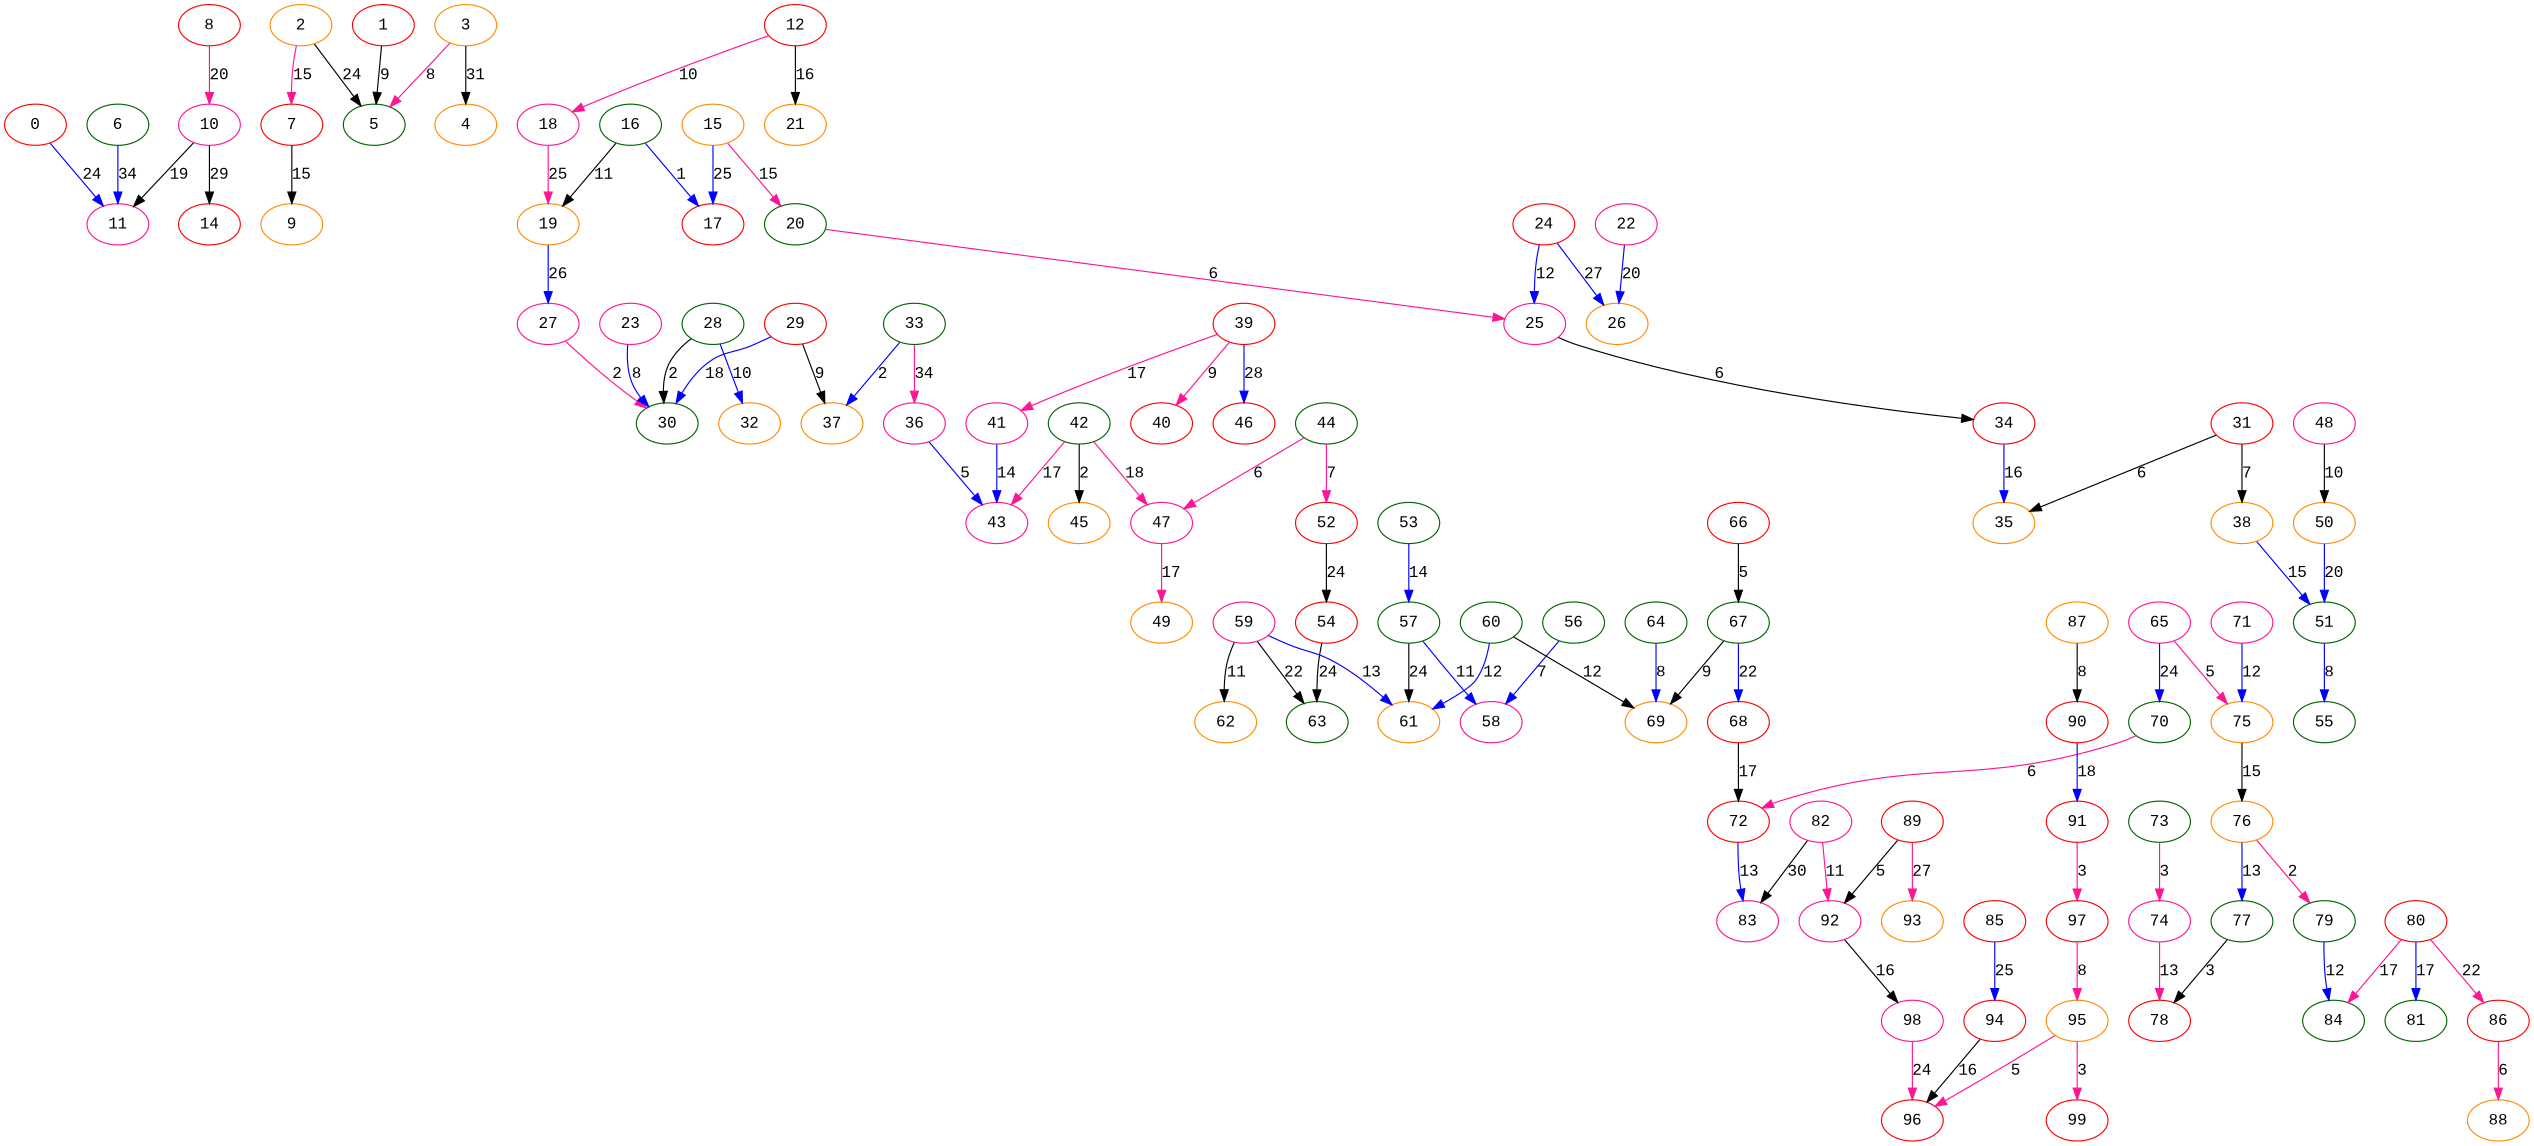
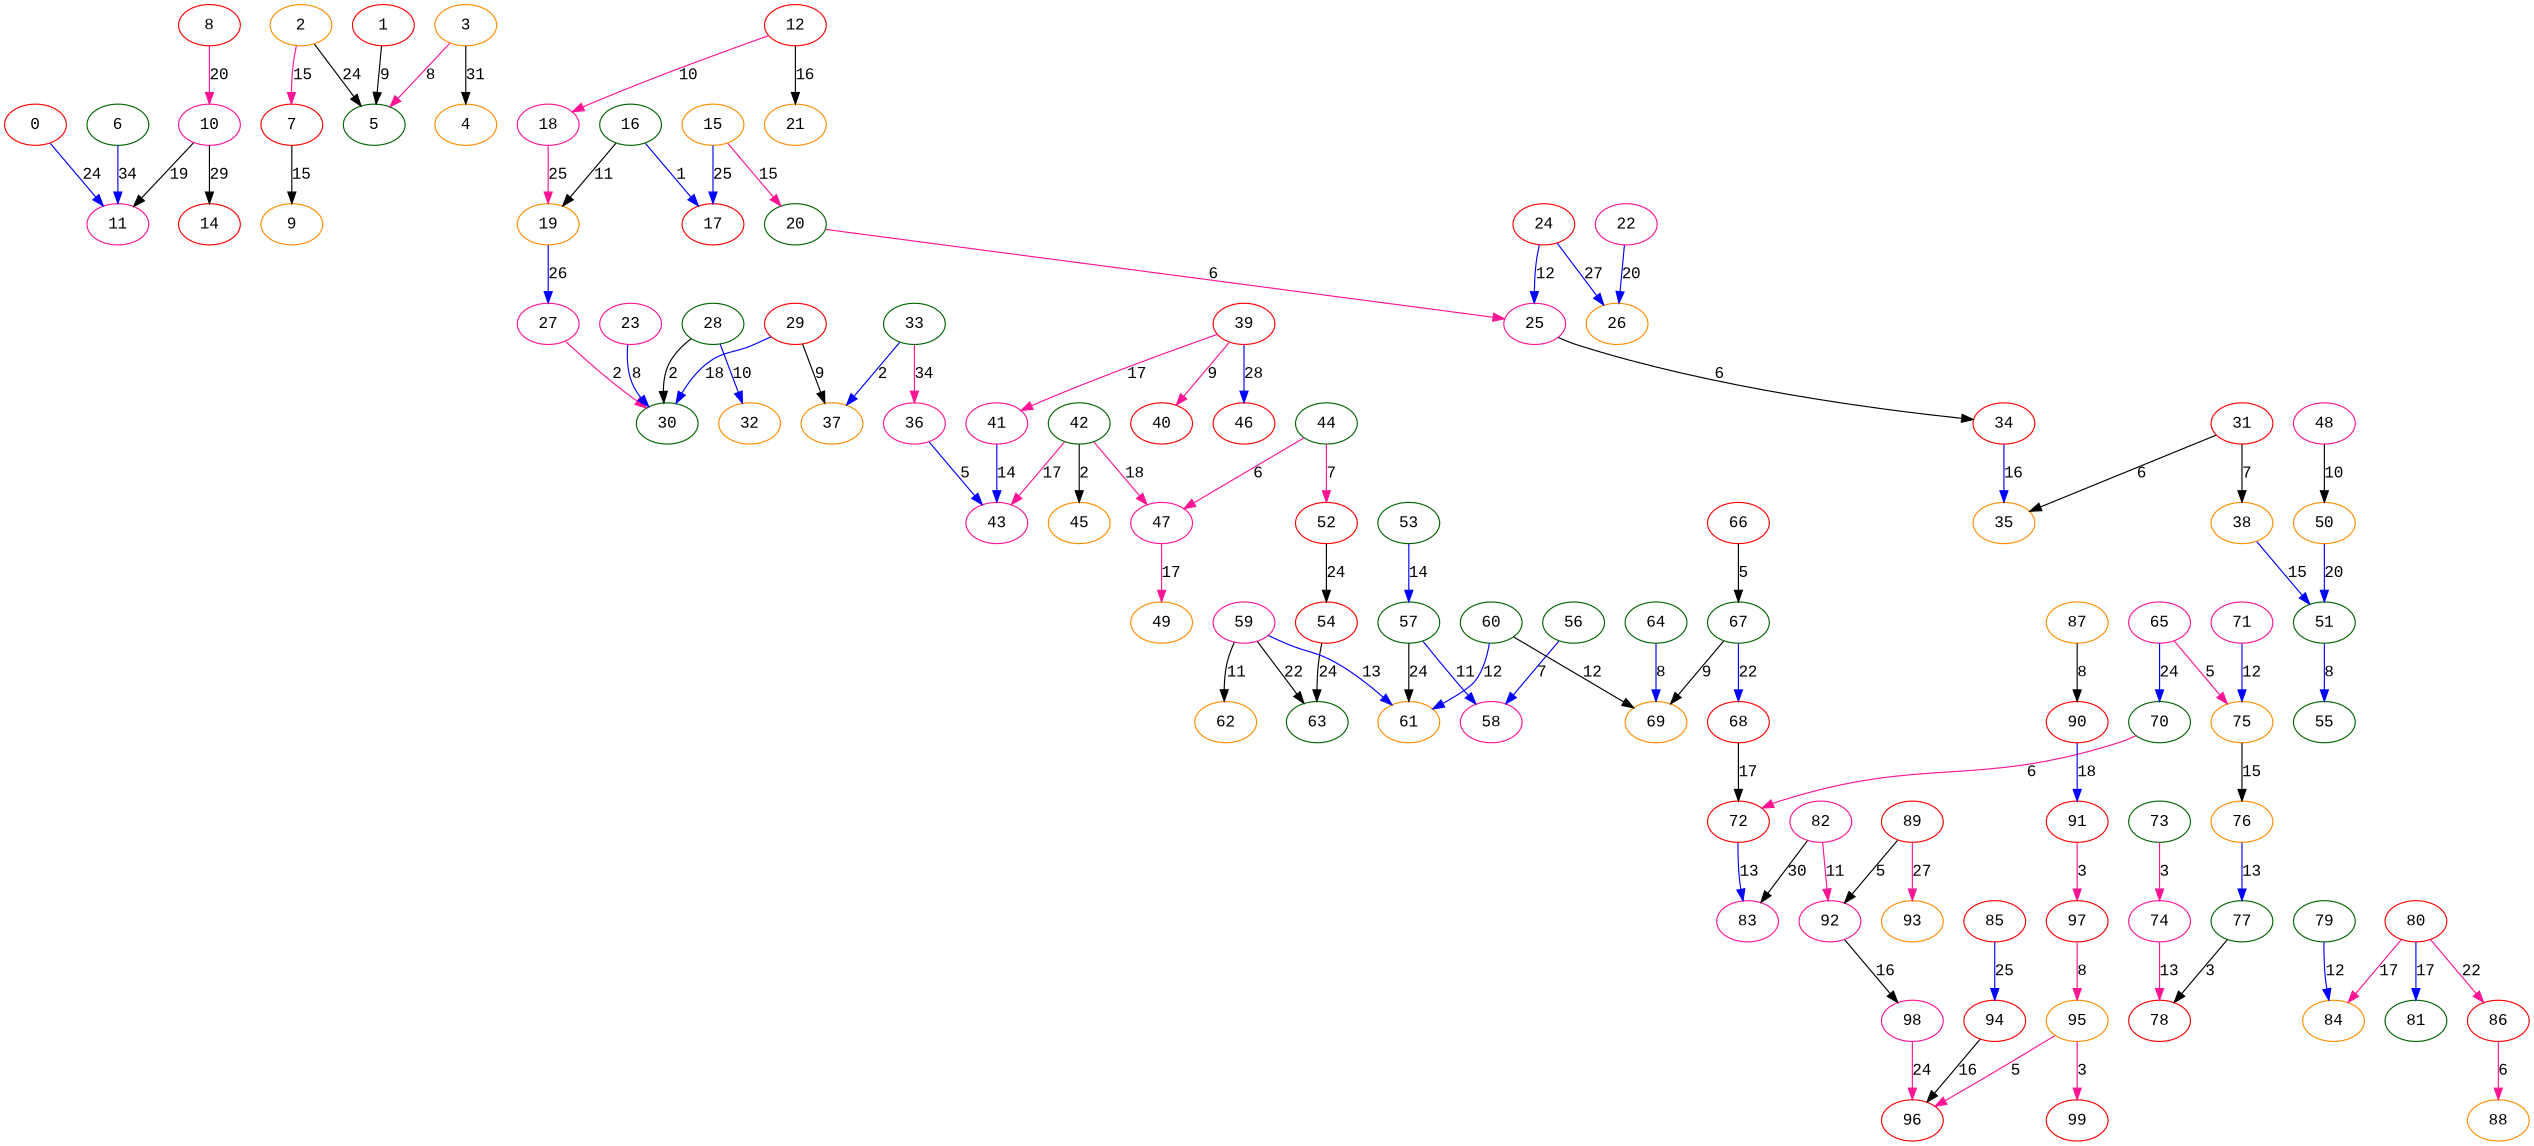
edge "76" -> "79": removed, label "2"
node "84": color darkgreen -> darkorange
